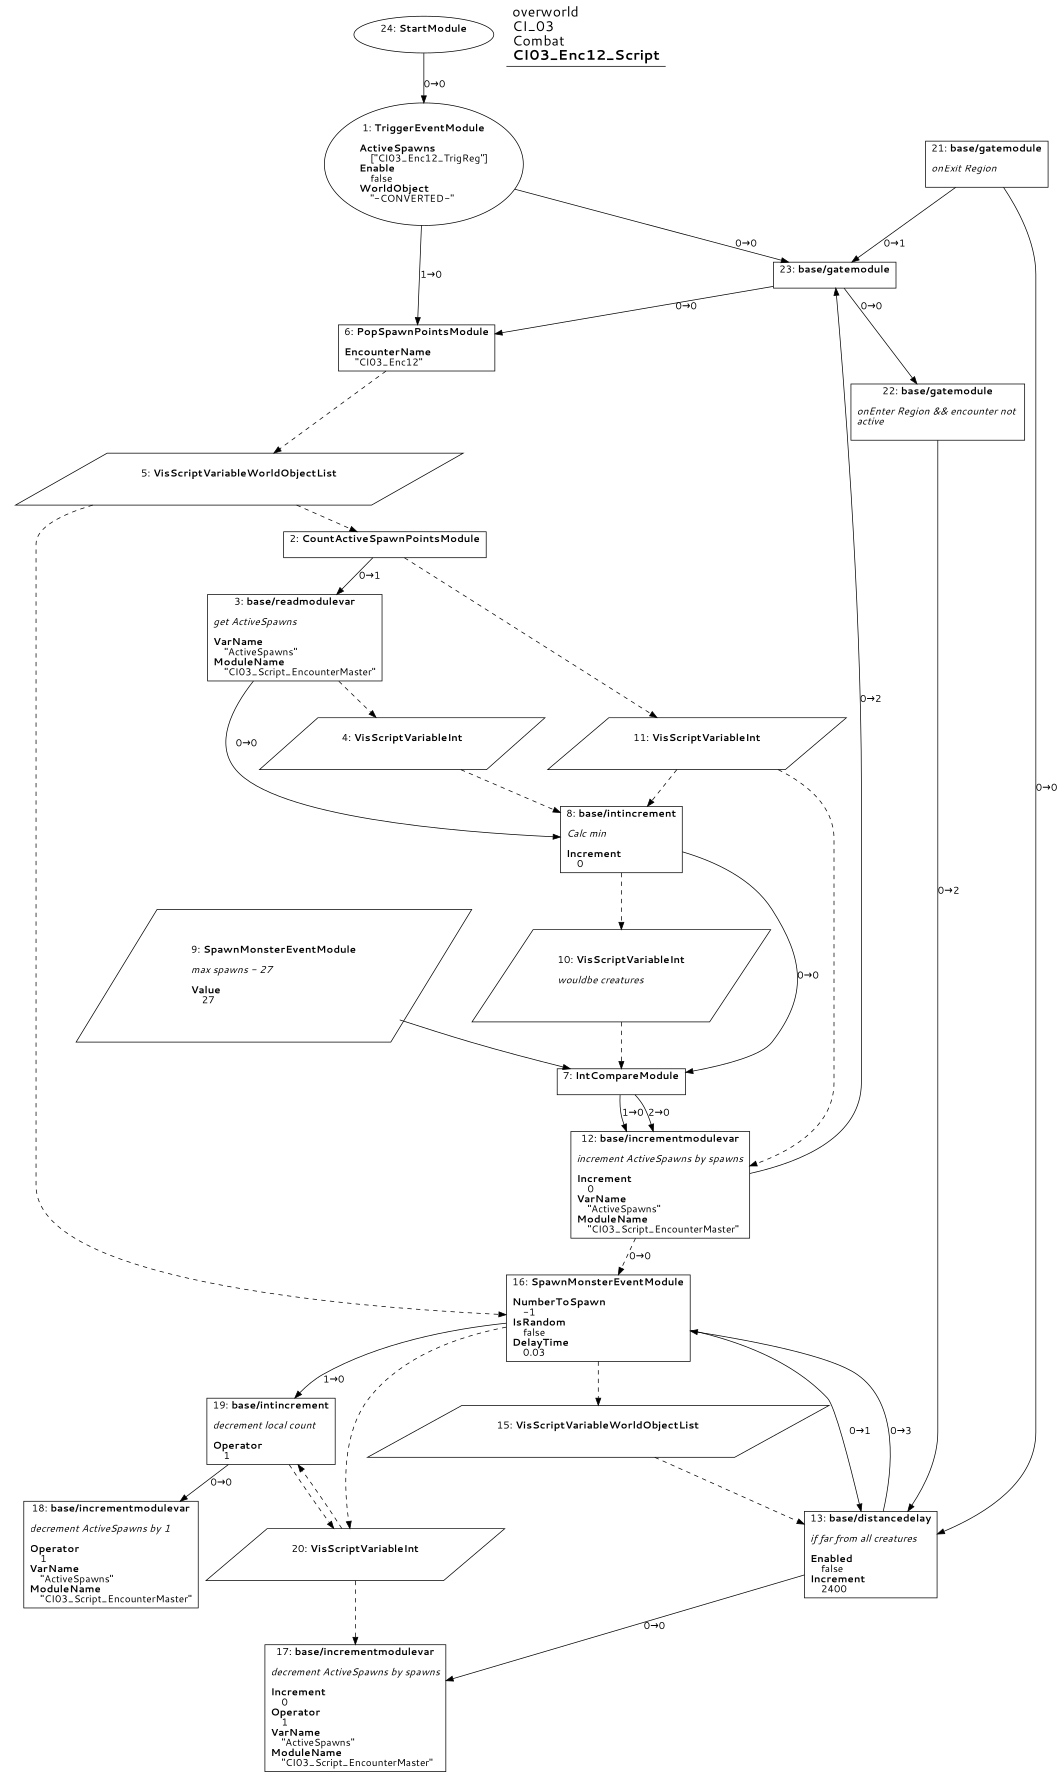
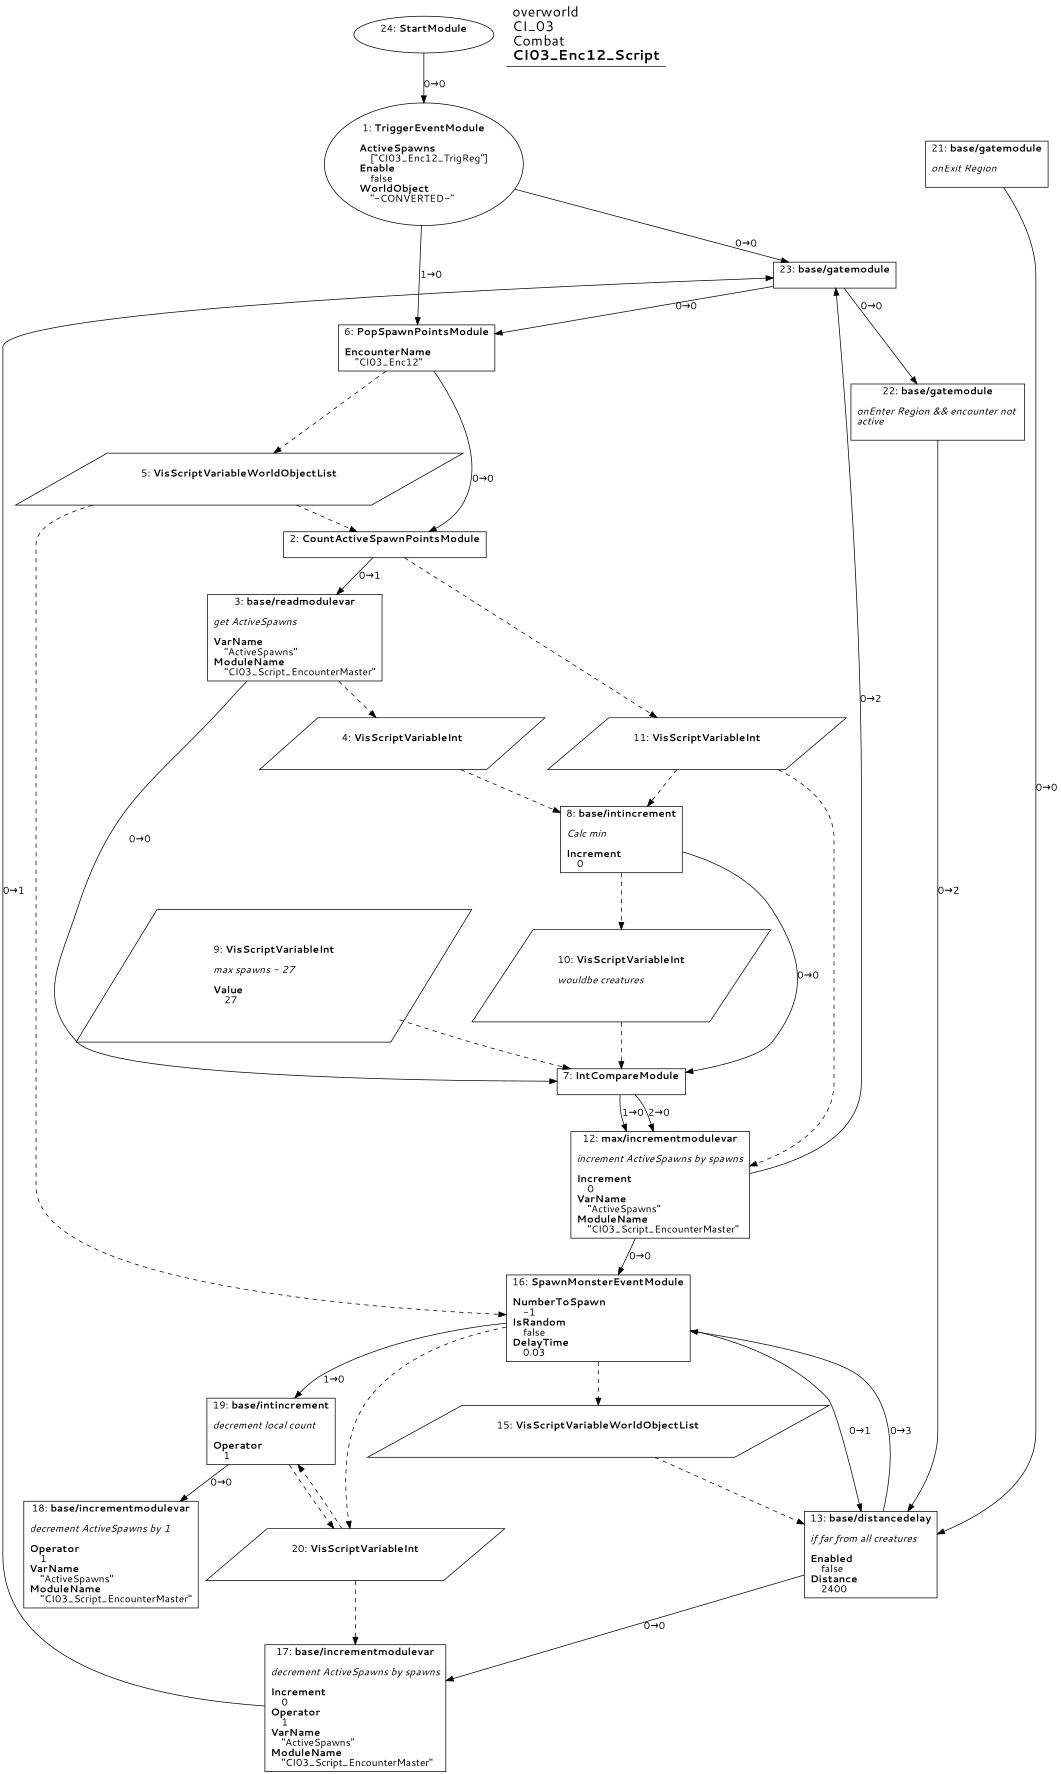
edge "21:" -> "23:": now "17:" -> "23:"
edge "6:" -> "2:": added, label "0→0"
edge "3:" -> "8:": now "3:" -> "7:"
node "9:": text "SpawnMonsterEventModule" -> "VisScriptVariableInt"
edge "9:" -> "7:": style solid -> dashed
node "12:": text "base/incrementmodulevar" -> "max/incrementmodulevar"
edge "12:" -> "16:": style dashed -> solid
node "13:": text "Increment" -> "Distance"
